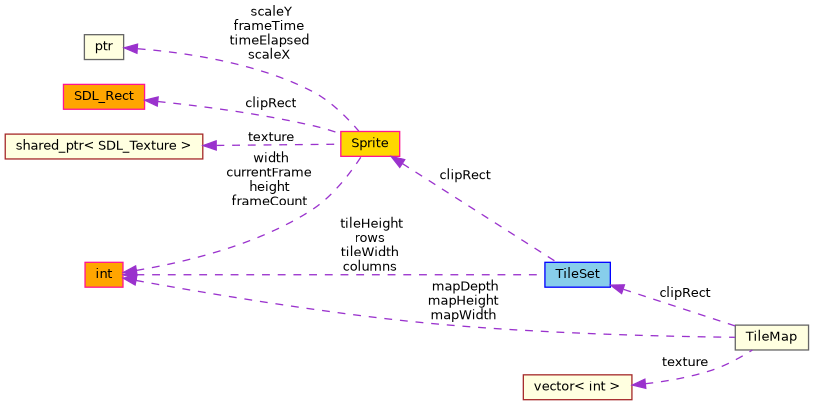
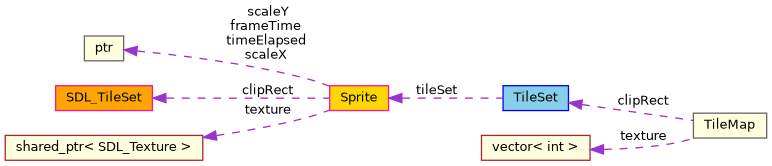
node "SDL_Rect": label "SDL_Rect" -> "SDL_TileSet"
edge "TileSet" -> "Sprite": label " clipRect" -> " tileSet"
node "int": removed
